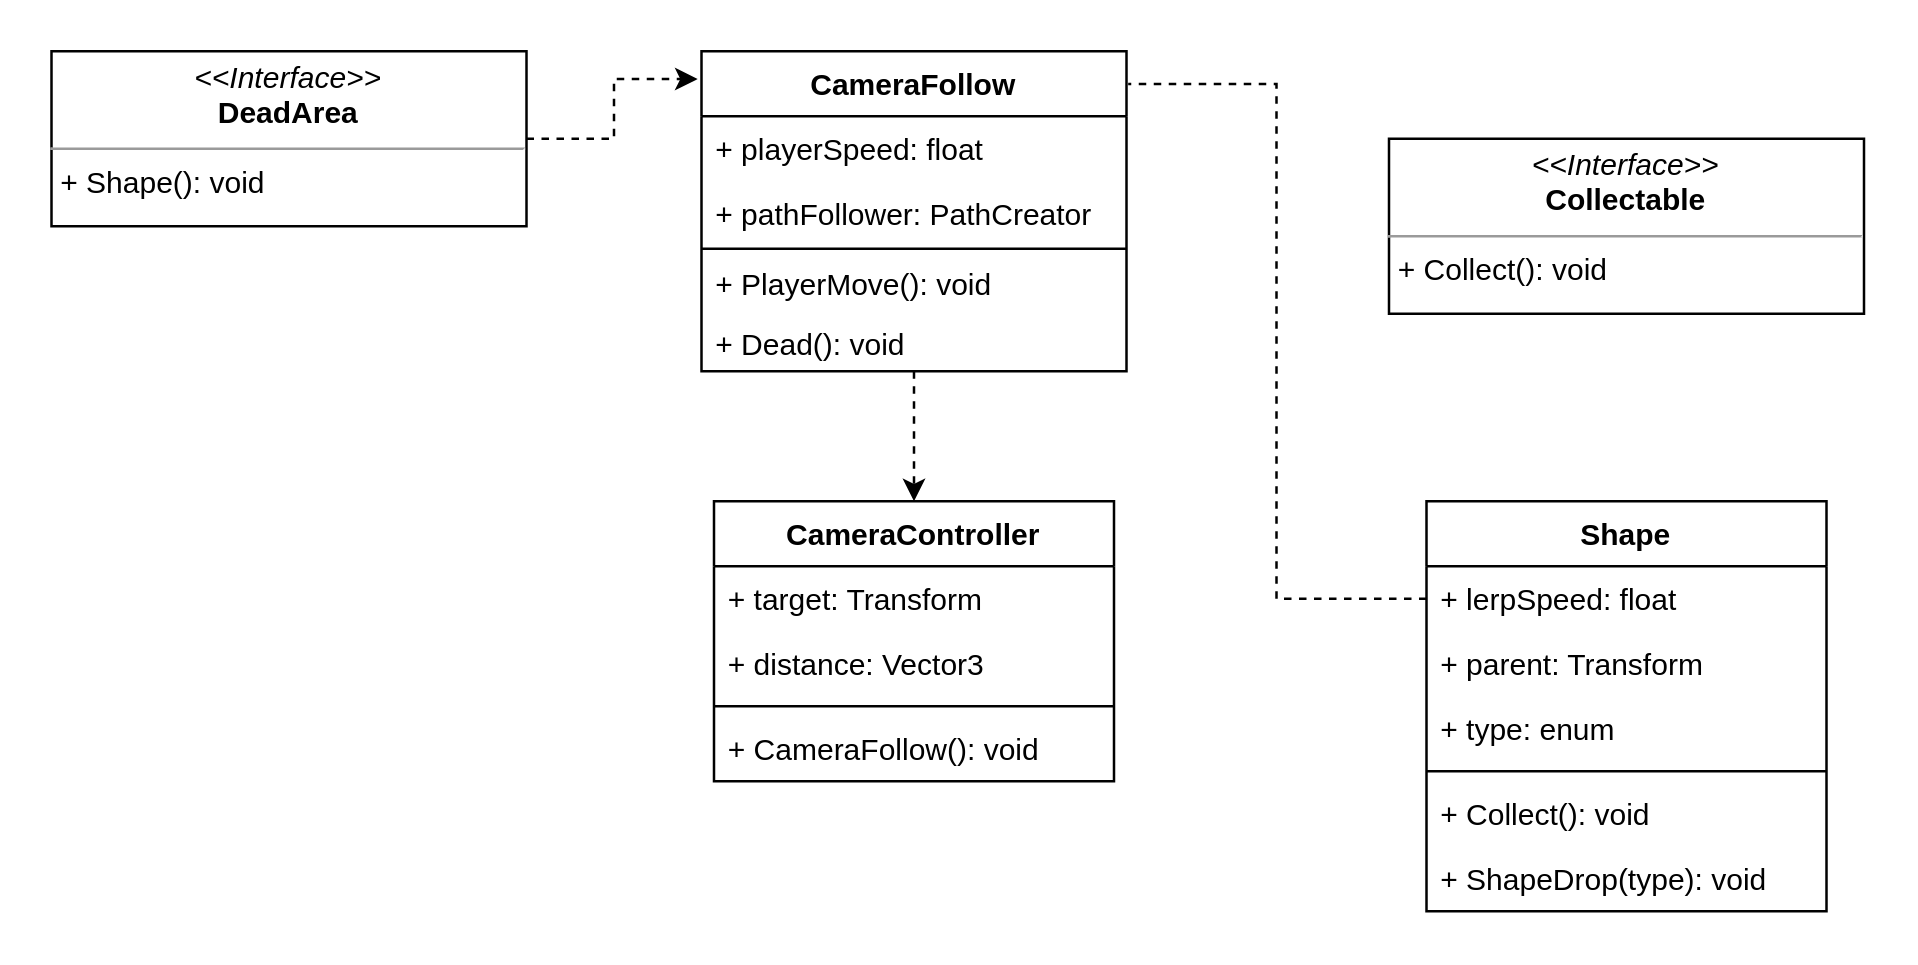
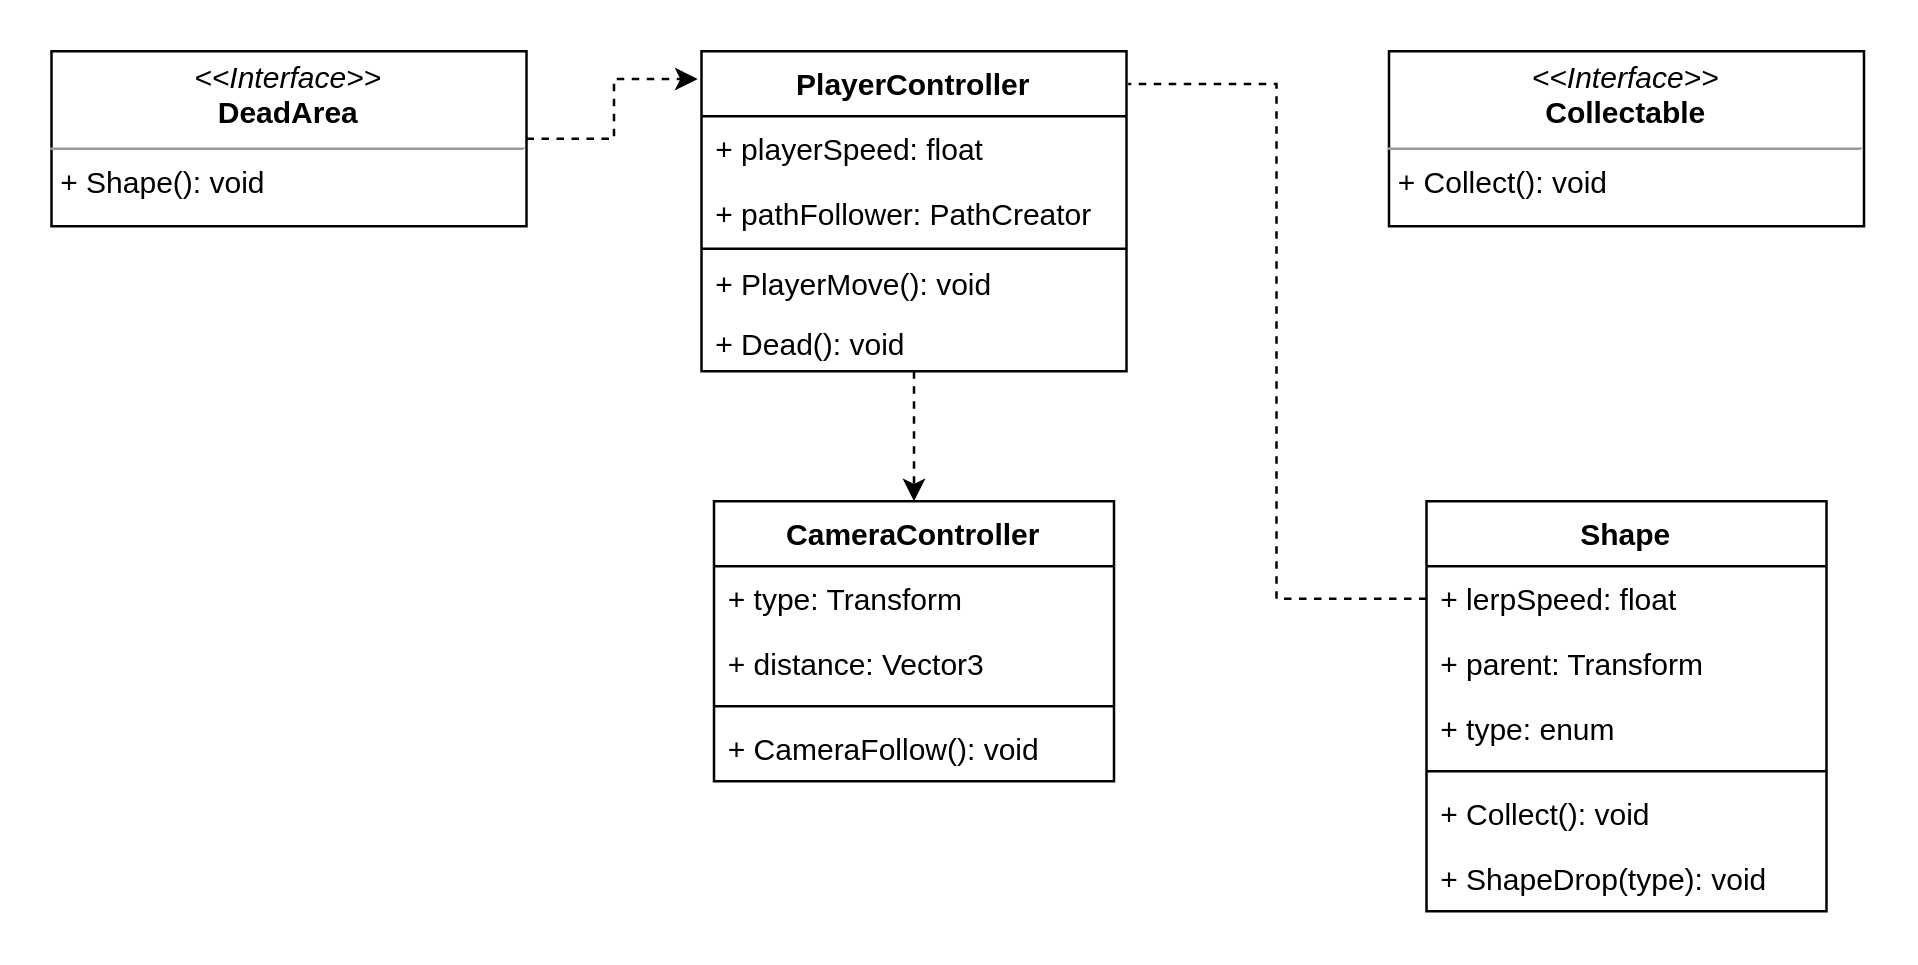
node "CameraFollow": label "CameraFollow" -> "PlayerController"
node "<<Interface>> Collectable + Collect(): void": moved (1626, 226) -> (1626, 139)
node "+ target: Transform": label "+ target: Transform" -> "+ type: Transform"
